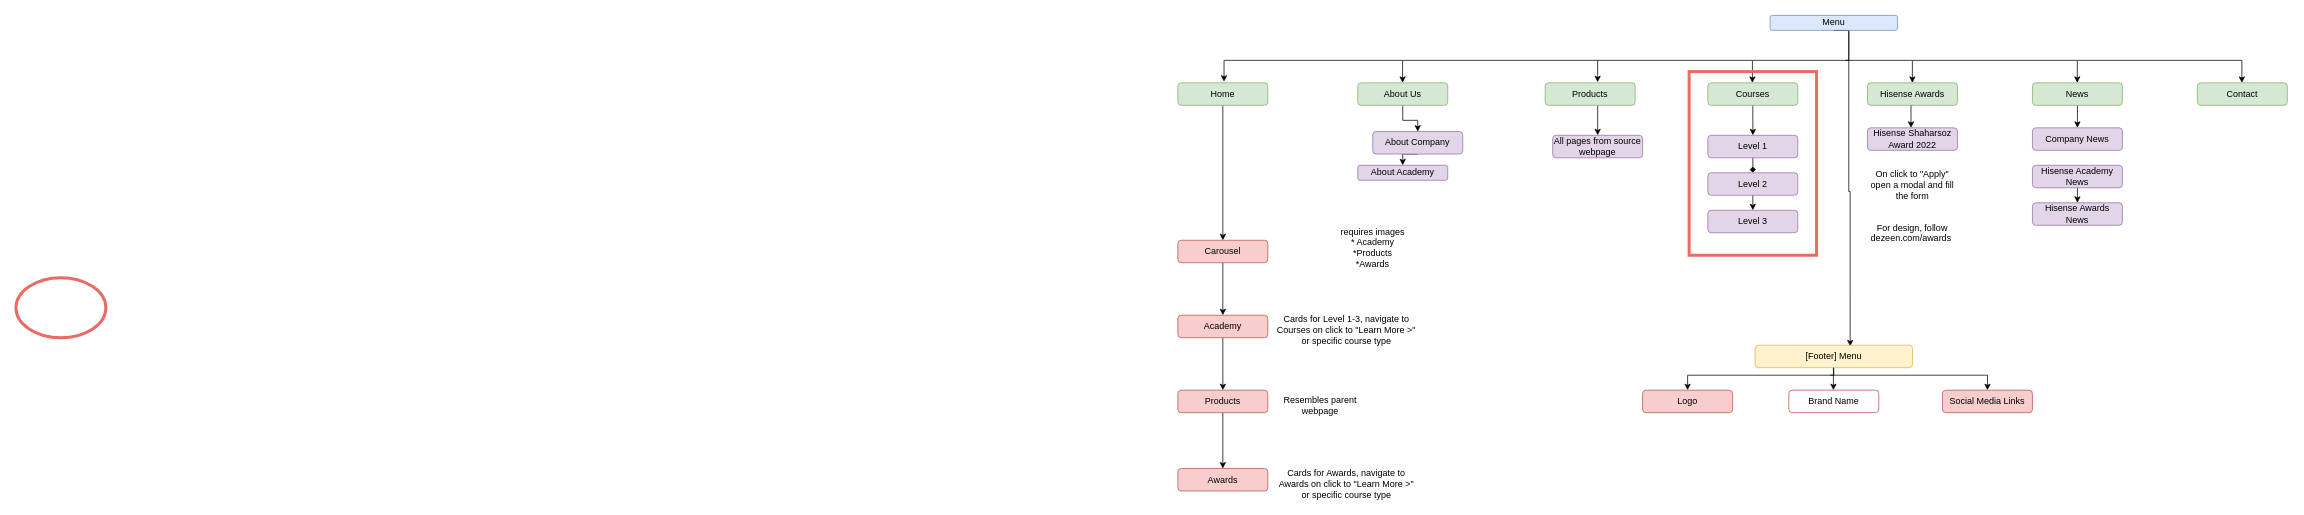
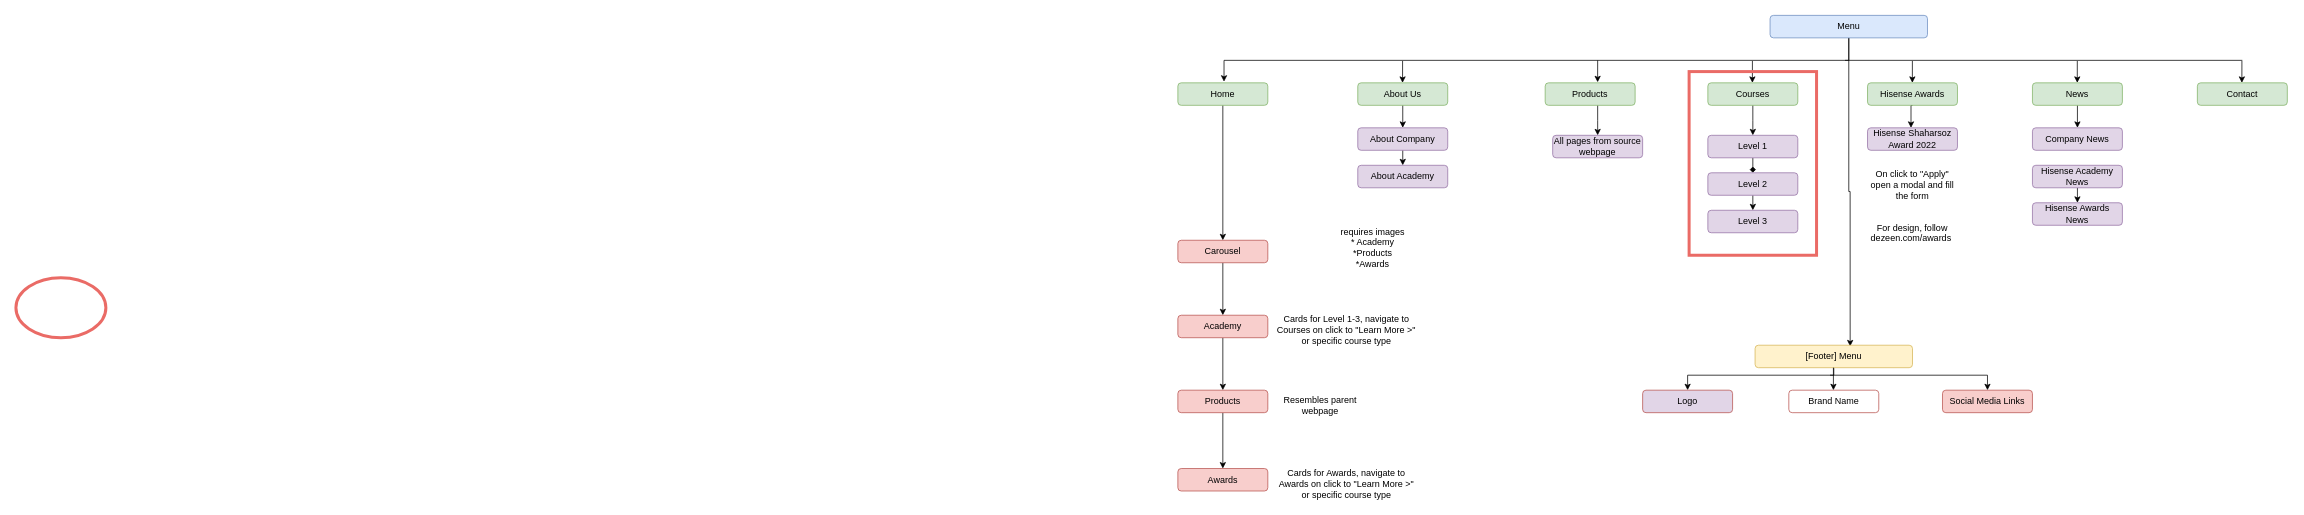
node "Menu": size 128x15 -> 158x23
node "About Company": moved (1418, 143) -> (1403, 139)
node "About Academy": size 90x15 -> 90x23
node "Logo": fillcolor #f8cecc -> #e1d5e7
